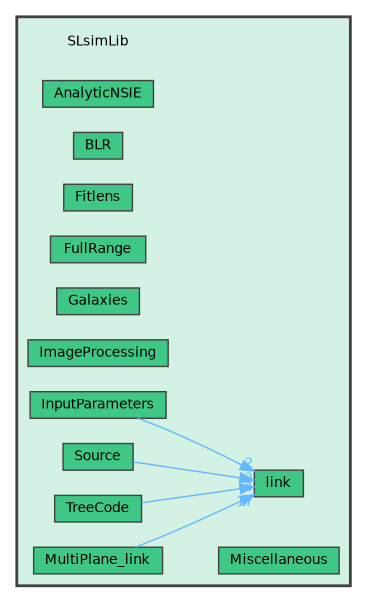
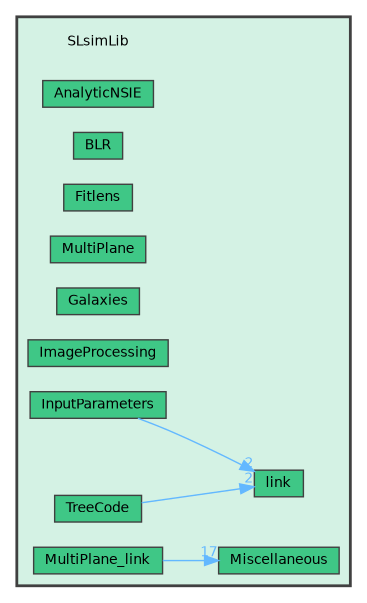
node "FullRange": label "FullRange" -> "MultiPlane"
node "Source": removed
edge "MultiPlane_link" -> "link": now "MultiPlane_link" -> "Miscellaneous"
